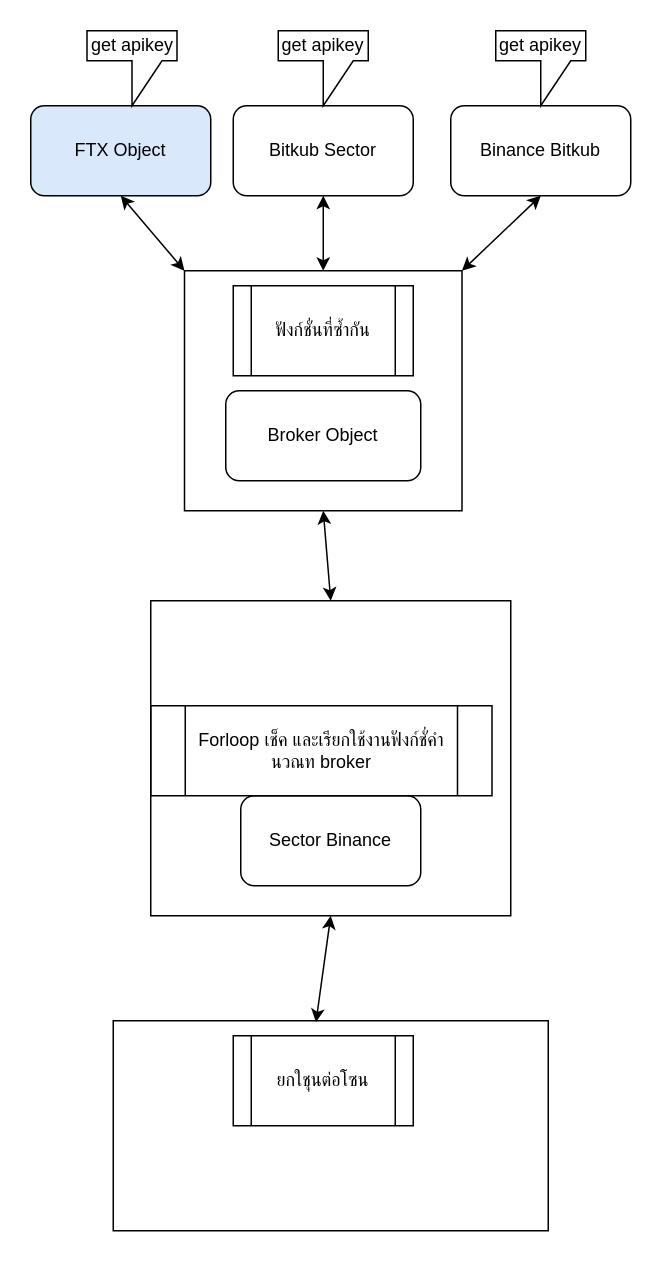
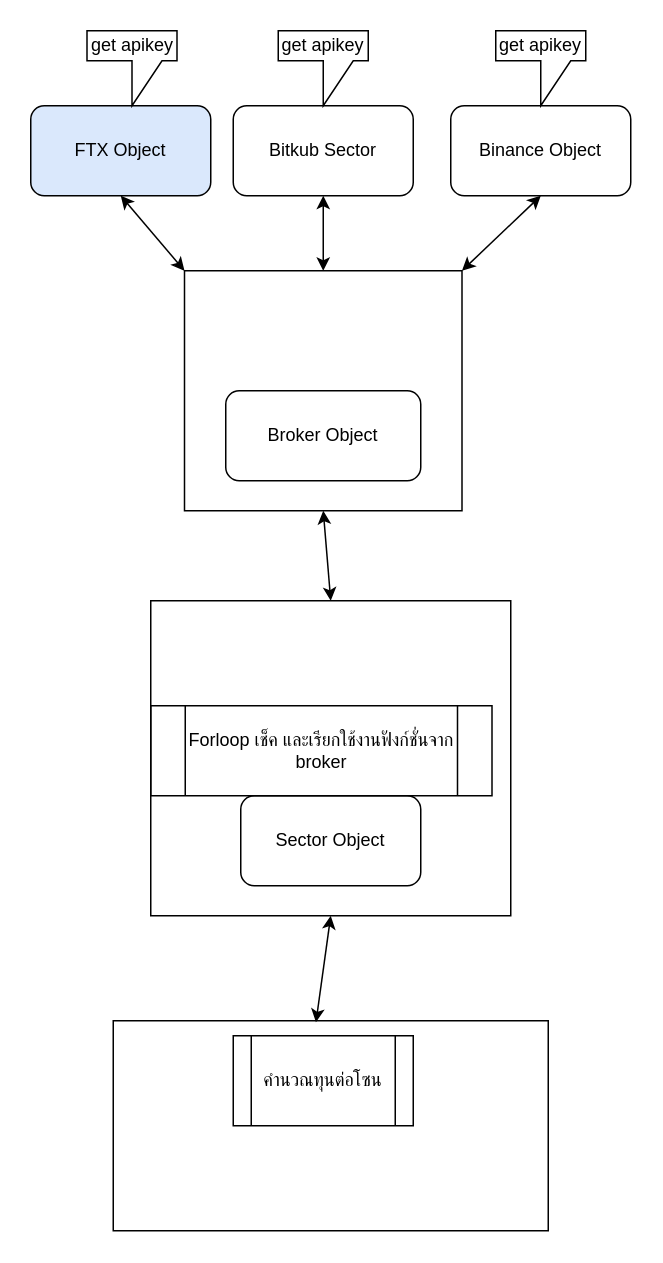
node "Binance Bitkub": label "Binance Bitkub" -> "Binance Object"
node "ฟังก์ชั่นที่ซ้ำกัน": removed
node "Forloop เช็ค และเรียกใช้งานฟังก์ชั่คำนวณท broker": label "Forloop เช็ค และเรียกใช้งานฟังก์ชั่คำนวณท broker" -> "Forloop เช็ค และเรียกใช้งานฟังก์ชั่นจาก broker"
node "Sector Binance": label "Sector Binance" -> "Sector Object"
node "ยกใชุนต่อโซน": label "ยกใชุนต่อโซน" -> "คำนวณทุนต่อโซน"
